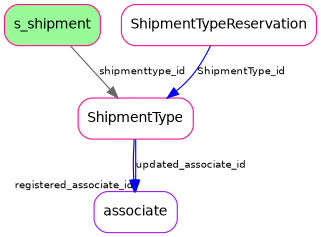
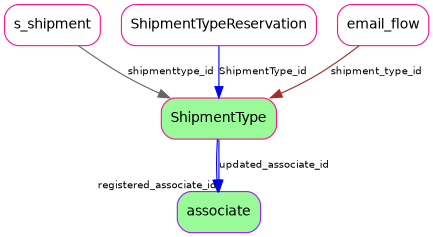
node "s_shipment": fillcolor palegreen -> white
node "email_flow": added
node "ShipmentType": fillcolor white -> palegreen
node "associate": fillcolor white -> palegreen
